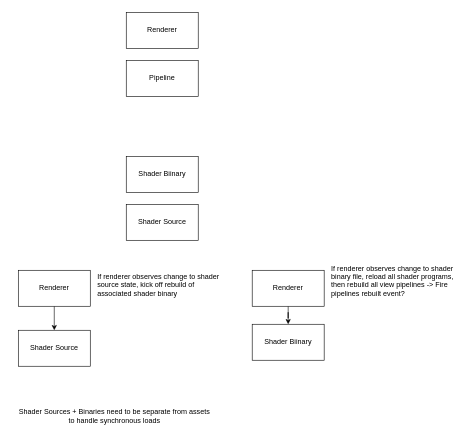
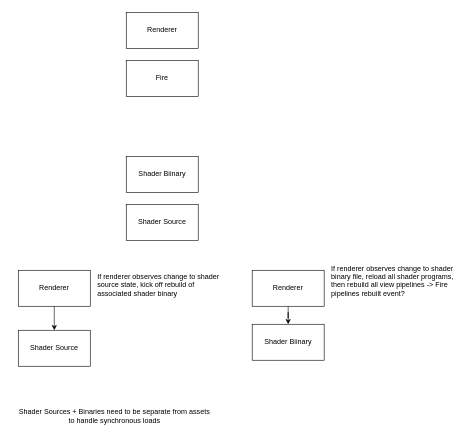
node "Pipeline": label "Pipeline" -> "Fire"
